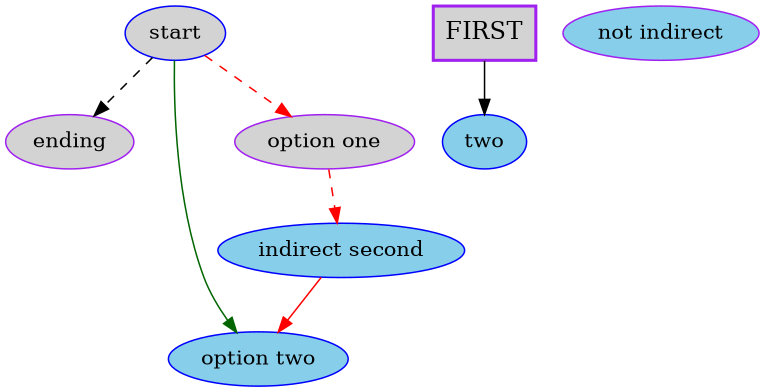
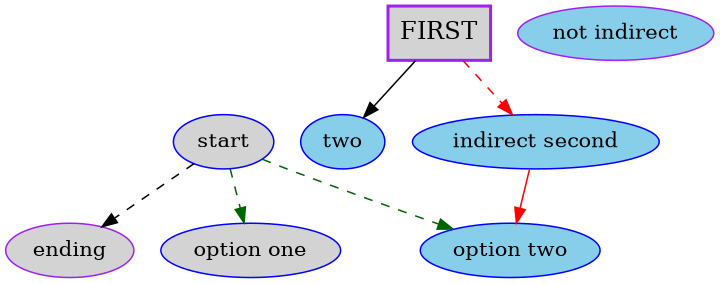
edge "start" -> "option one": color red -> darkgreen
node "option one": color purple -> blue
edge "option one" -> "indirect second": now "FIRST" -> "indirect second"
edge "start" -> "option two": style solid -> dashed
